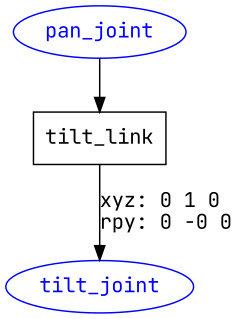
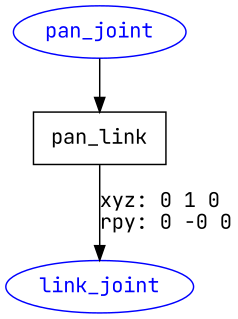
node "tilt_link": label "tilt_link" -> "pan_link"
node "tilt_joint": label "tilt_joint" -> "link_joint"
